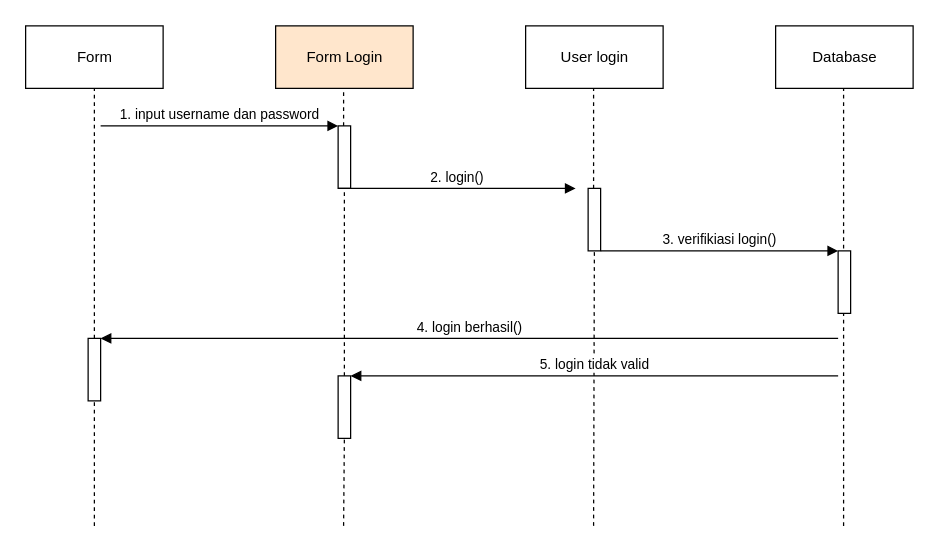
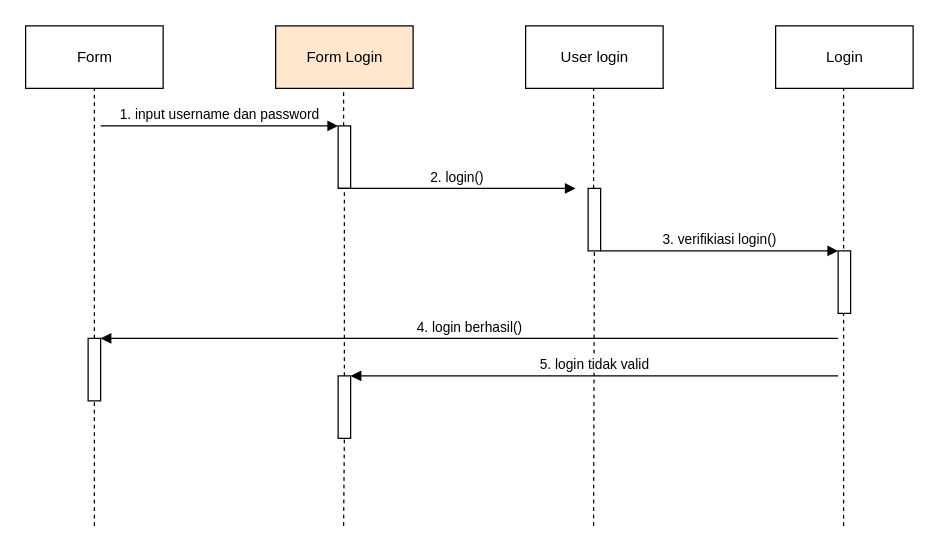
node "Database": label "Database" -> "Login"
